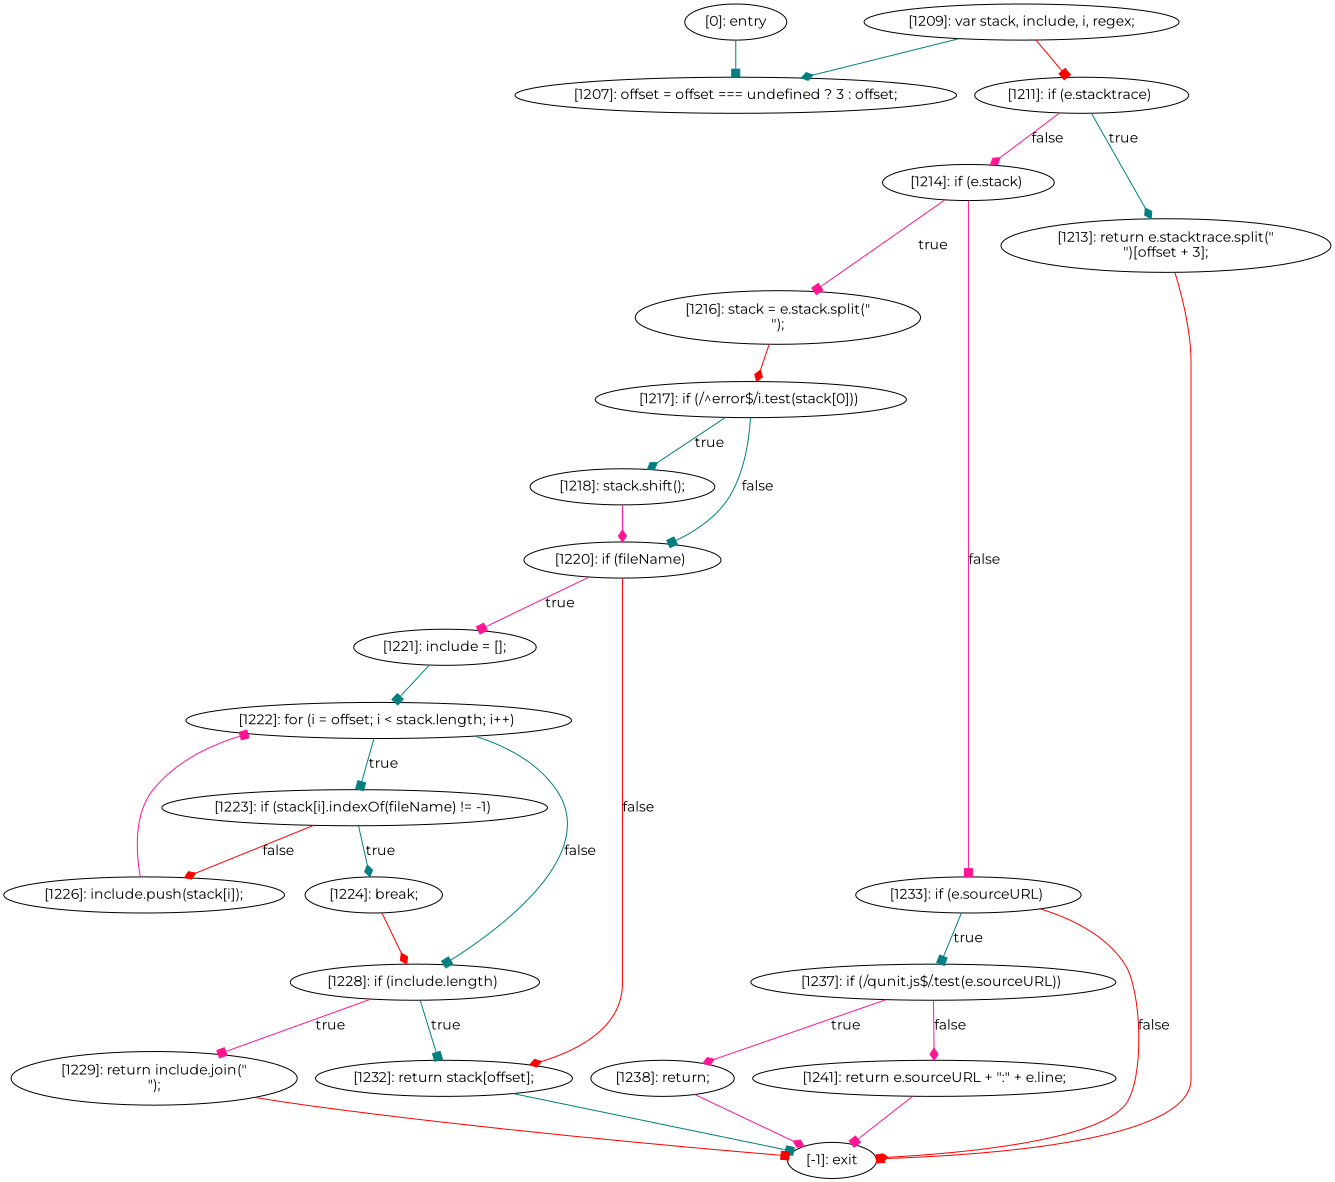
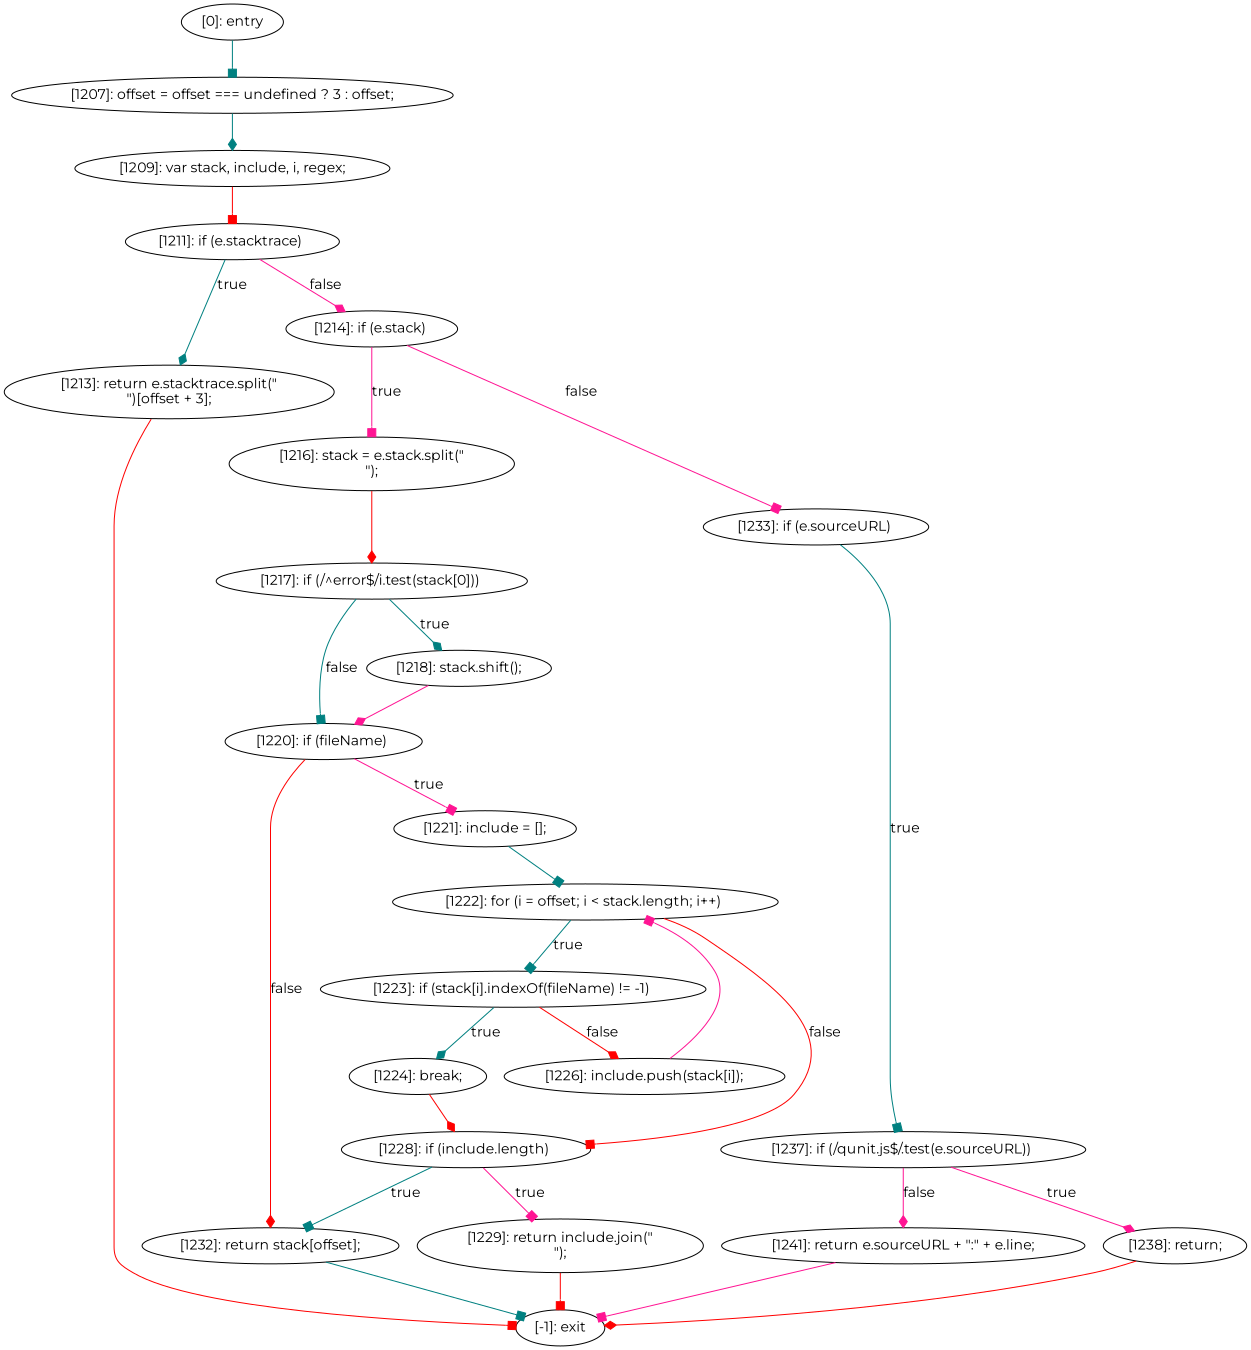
edge "[1209]: var stack, include, i, regex;" -> "[1207]: offset = offset === undefined ? 3 : offset;": reversed
edge "[1222]: for (i = offset; i < stack.length; i++)" -> "[1228]: if (include.length)": color teal -> red
edge "[1233]: if (e.sourceURL)" -> "[-1]: exit": removed, label "false"
edge "[1238]: return;" -> "[-1]: exit": color deeppink -> red
